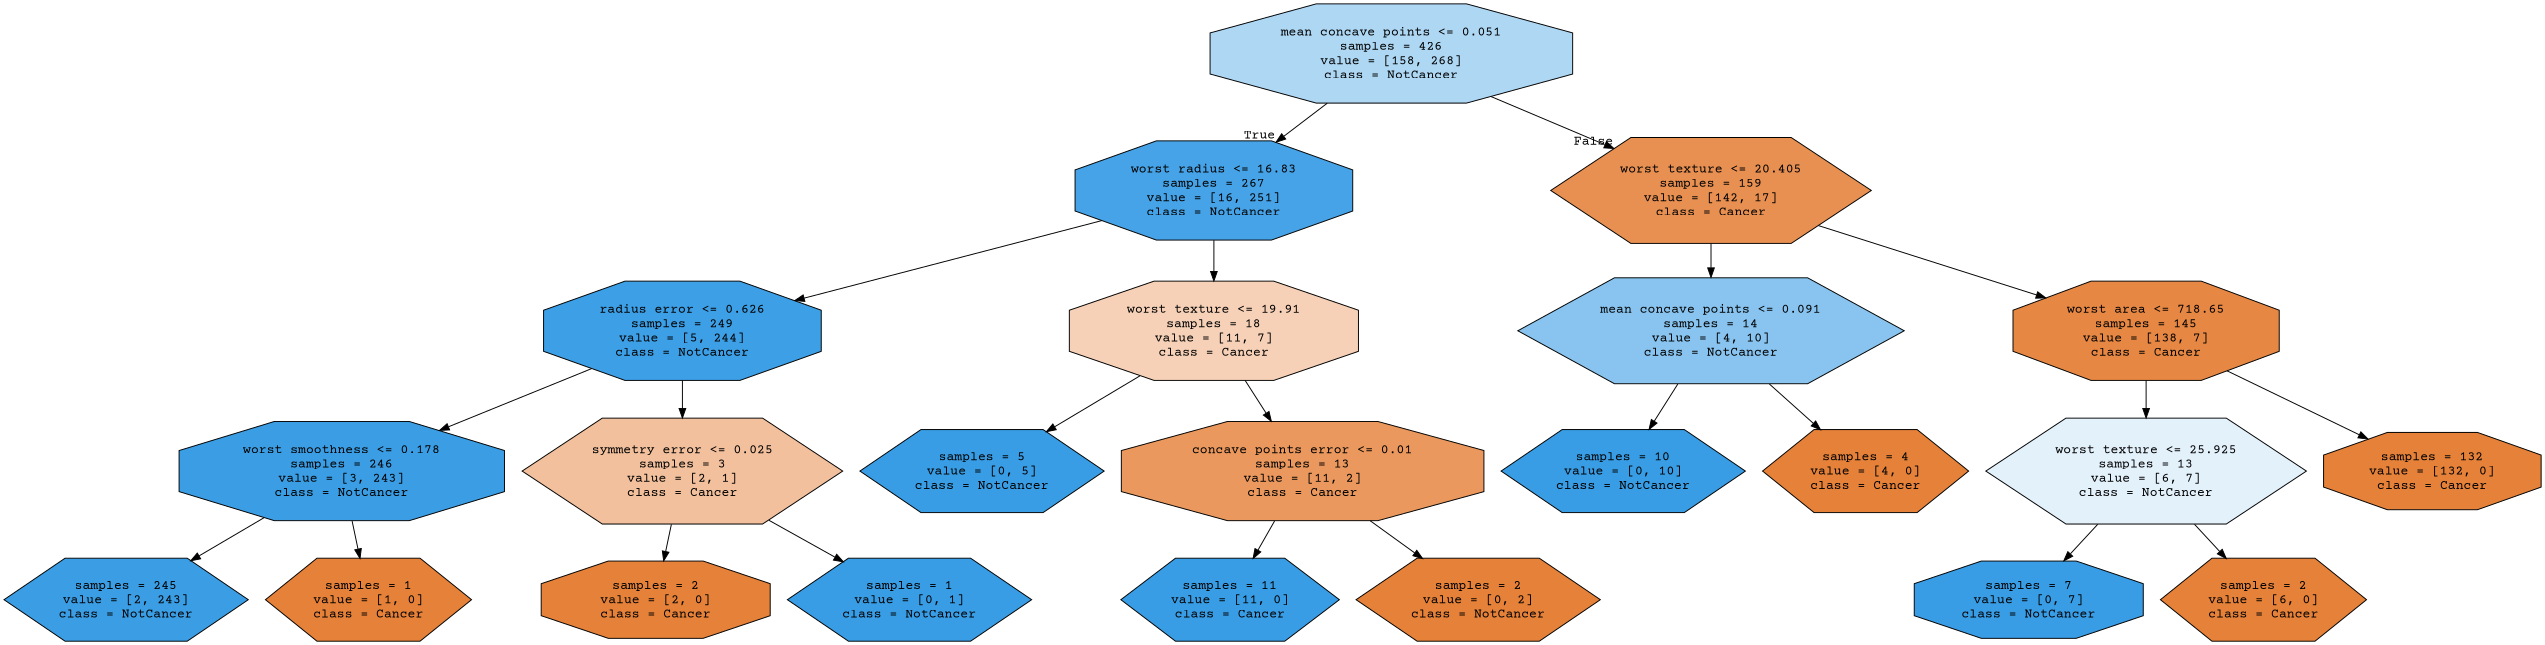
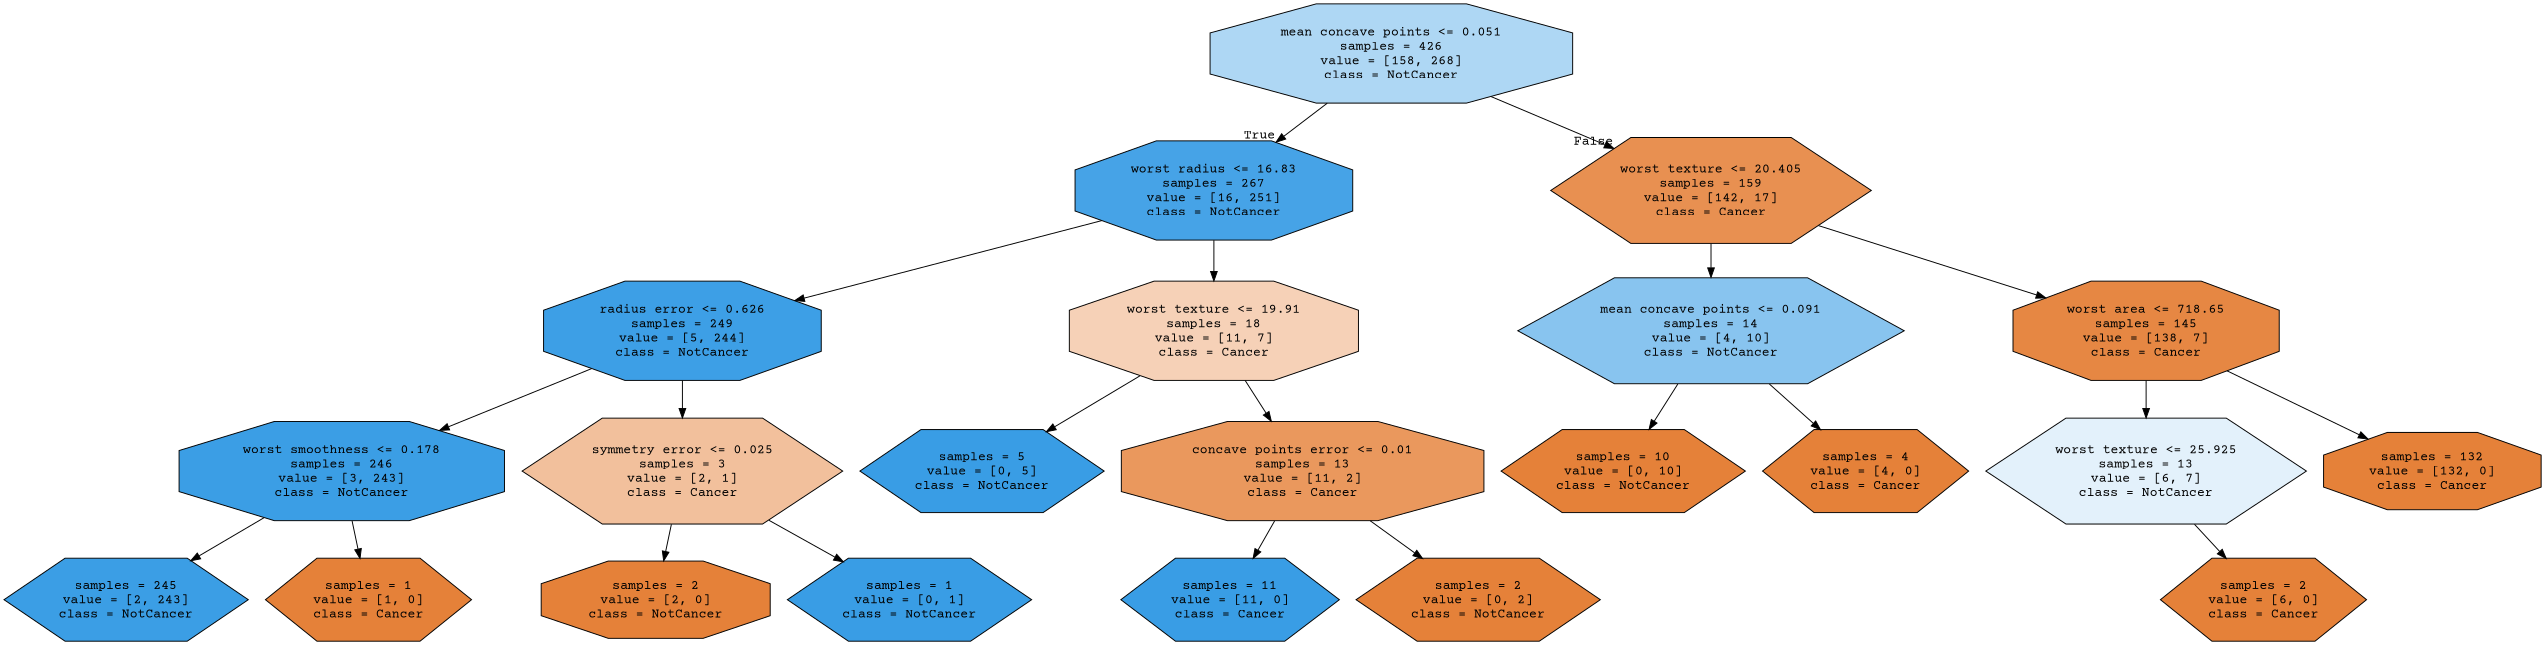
node "samples = 10 value = [0, 10] class = NotCancer": fillcolor #399de5 -> #e58139
node "samples = 2 value = [2, 0] class = Cancer": label "samples = 2 value = [2, 0] class = Cancer" -> "samples = 2 value = [2, 0] class = NotCancer"
node "samples = 7 value = [0, 7] class = NotCancer": removed
